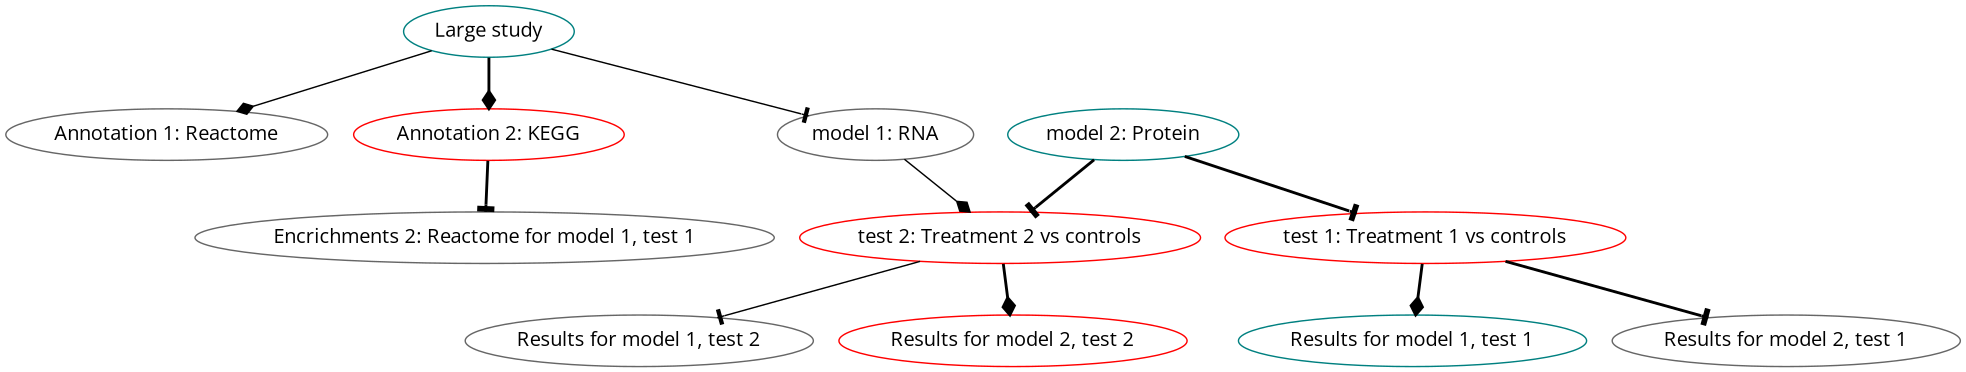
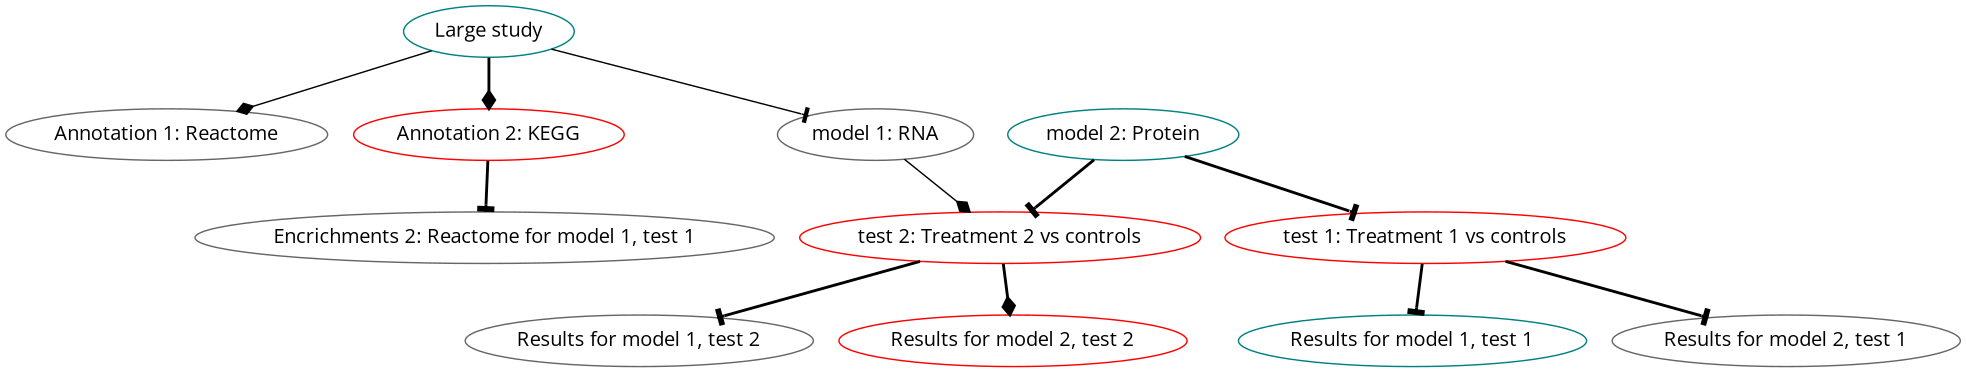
edge "test 1: Treatment 1 vs controls" -> "Results for model 1, test 1": arrowhead diamond -> tee
edge "test 2: Treatment 2 vs controls" -> "Results for model 1, test 2": style solid -> bold
